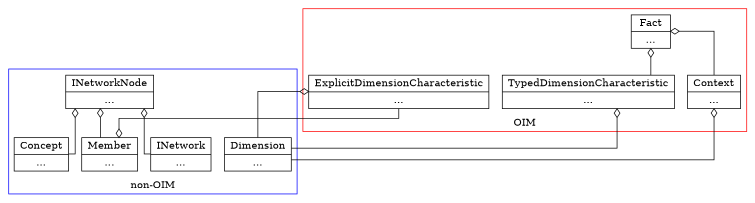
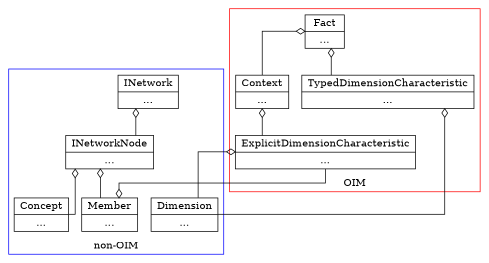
edge "INetwork" -> "INetworkNode": reversed
edge "Dimension" -> "Context": now "ExplicitDimensionCharacteristic" -> "Context"
